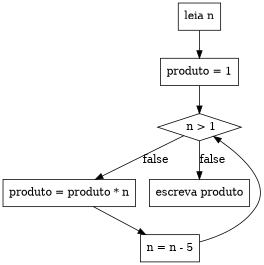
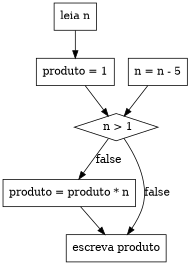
edge "produto = produto * n" -> "n = n - 5": now "produto = produto * n" -> "escreva produto"
